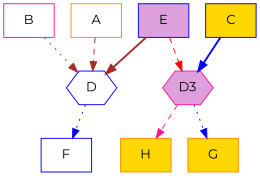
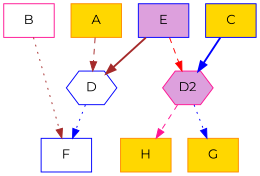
node "A": fillcolor white -> gold
edge "B" -> "D": now "B" -> "F"
node "D3": label "D3" -> "D2"
